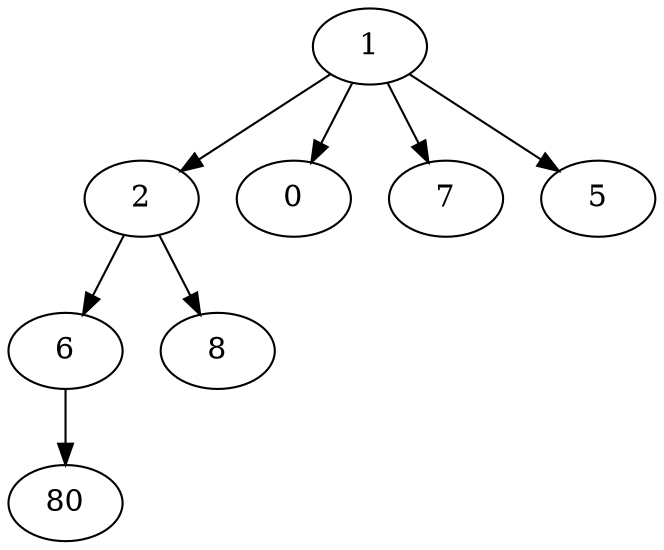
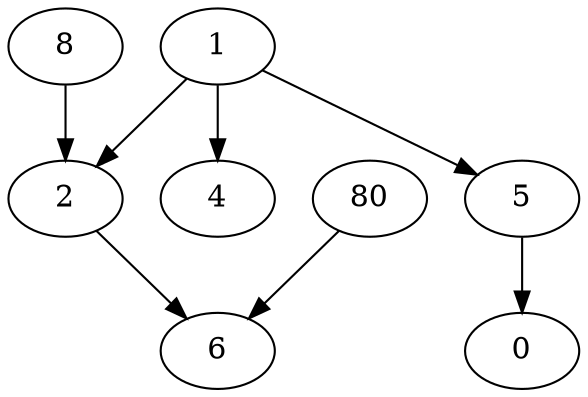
edge "1" -> "0": now "5" -> "0"
node "7": label "7" -> "4"
edge "2" -> "8": reversed
edge "6" -> "80": reversed
